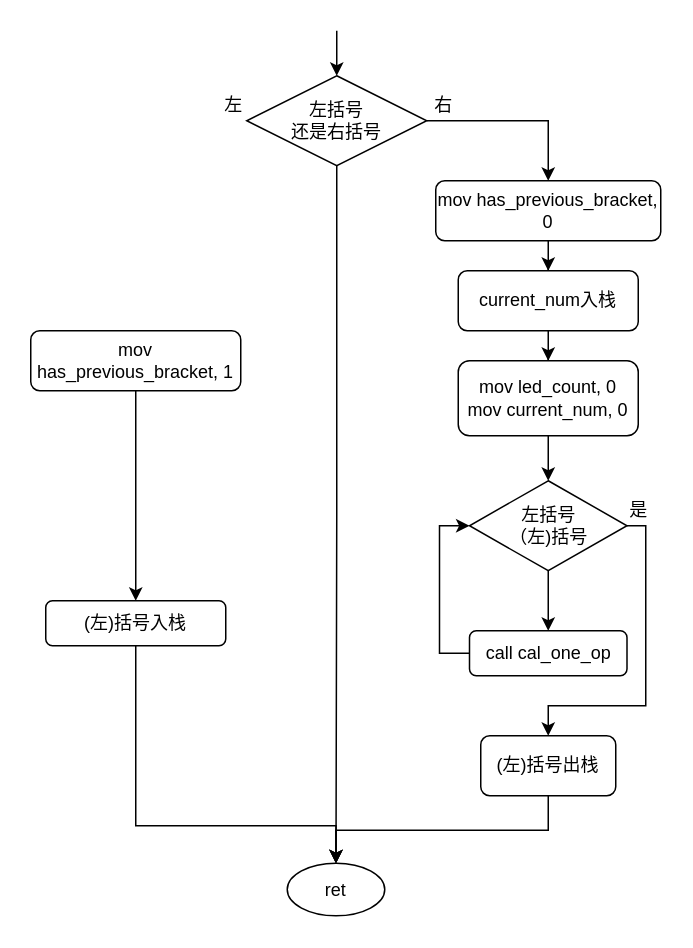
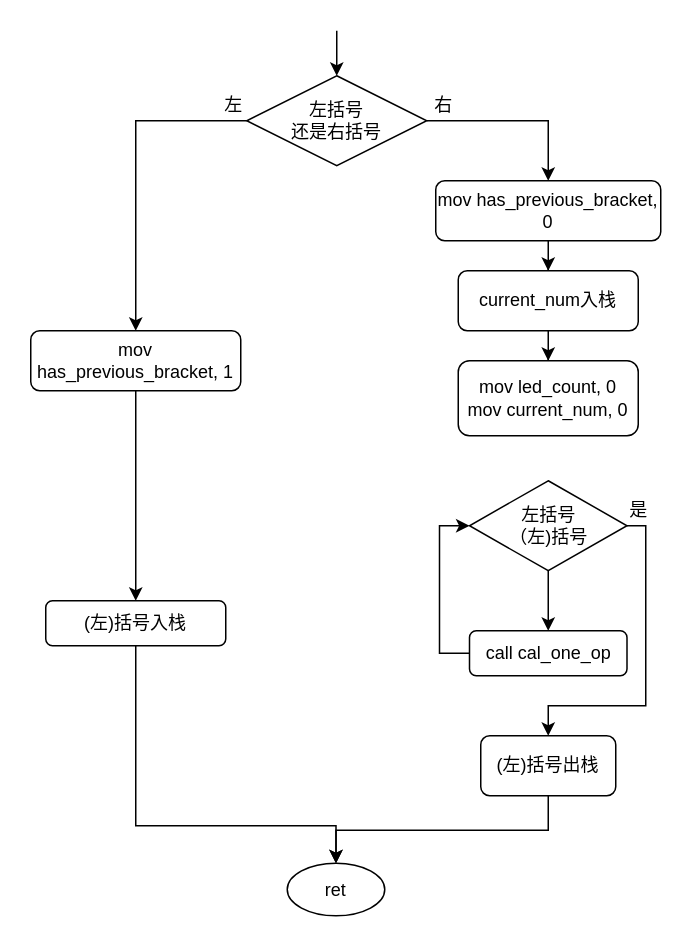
edge "mov led_count, 0 mov current_num, 0" -> "左括号 （左)括号": removed
edge "左括号 还是右括号" -> "ret": now "左括号 还是右括号" -> "mov has_previous_bracket, 1"
